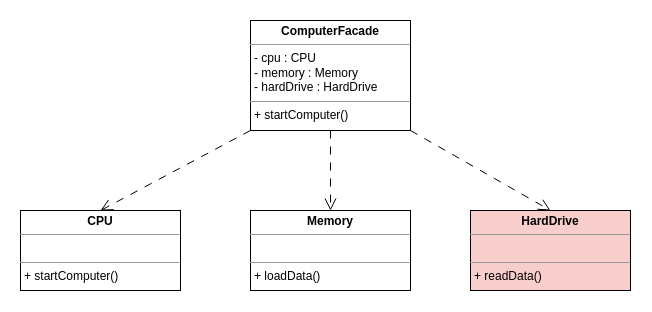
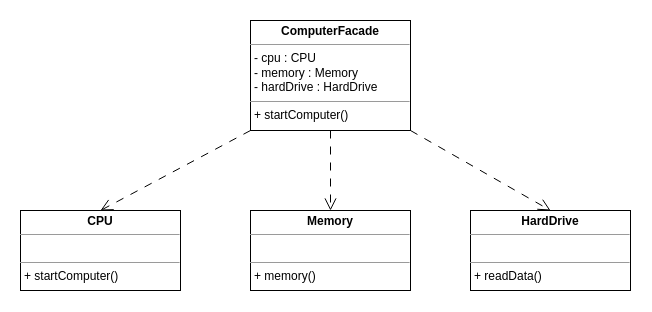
node "Memory + loadData()": label "Memory + loadData()" -> "Memory + memory()"
node "HardDrive + readData()": fillcolor #f8cecc -> #ffffff
